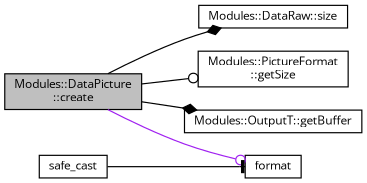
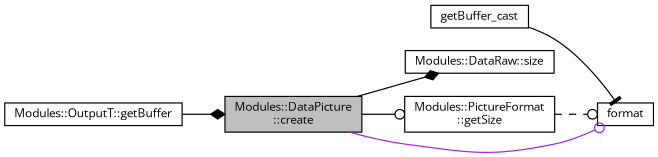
edge "Modules::DataPicture ::create" -> "Modules::OutputT::getBuffer": reversed
edge "Modules::PictureFormat ::getSize" -> "format": added
node "safe_cast": label "safe_cast" -> "getBuffer_cast"
